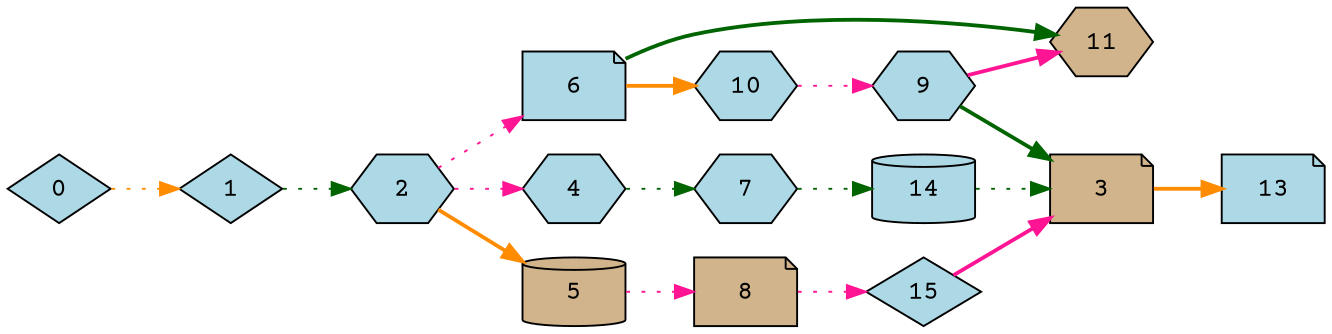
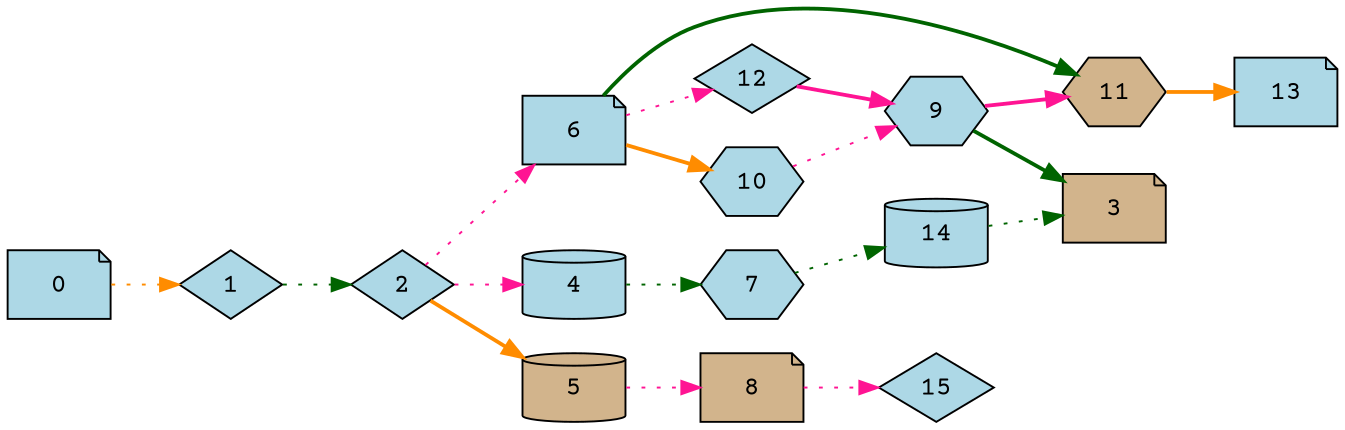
node "12": added
node "0": shape diamond -> note
node "2": shape hexagon -> diamond
node "4": shape hexagon -> cylinder
edge "3" -> "13": now "11" -> "13"
edge "15" -> "3": removed
